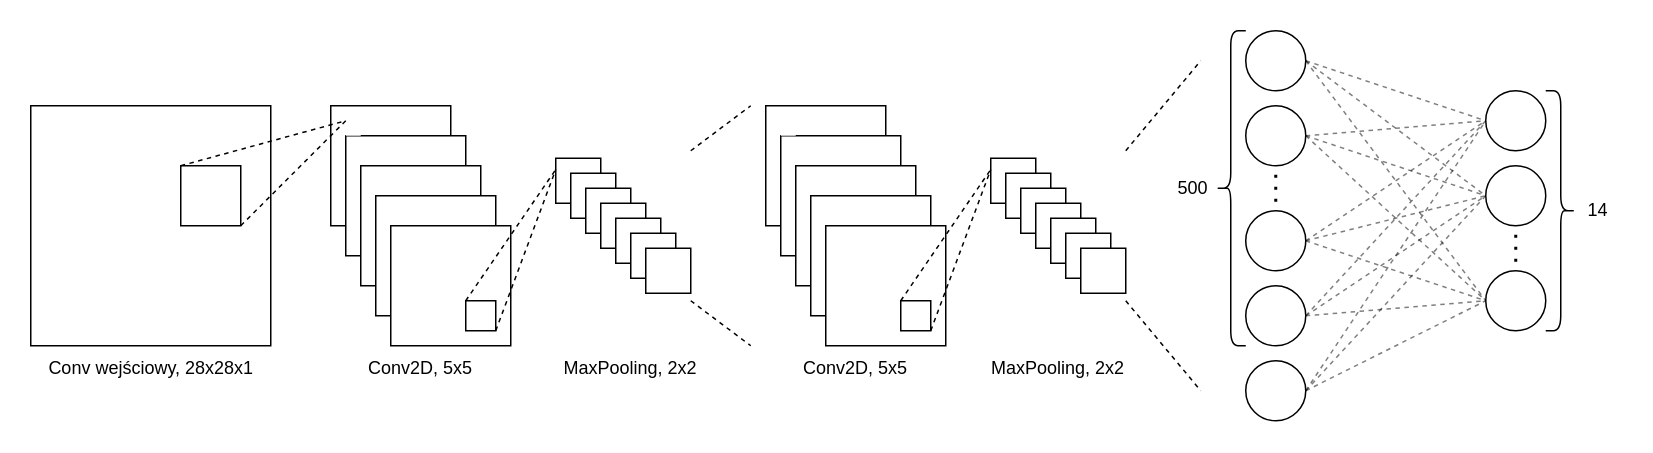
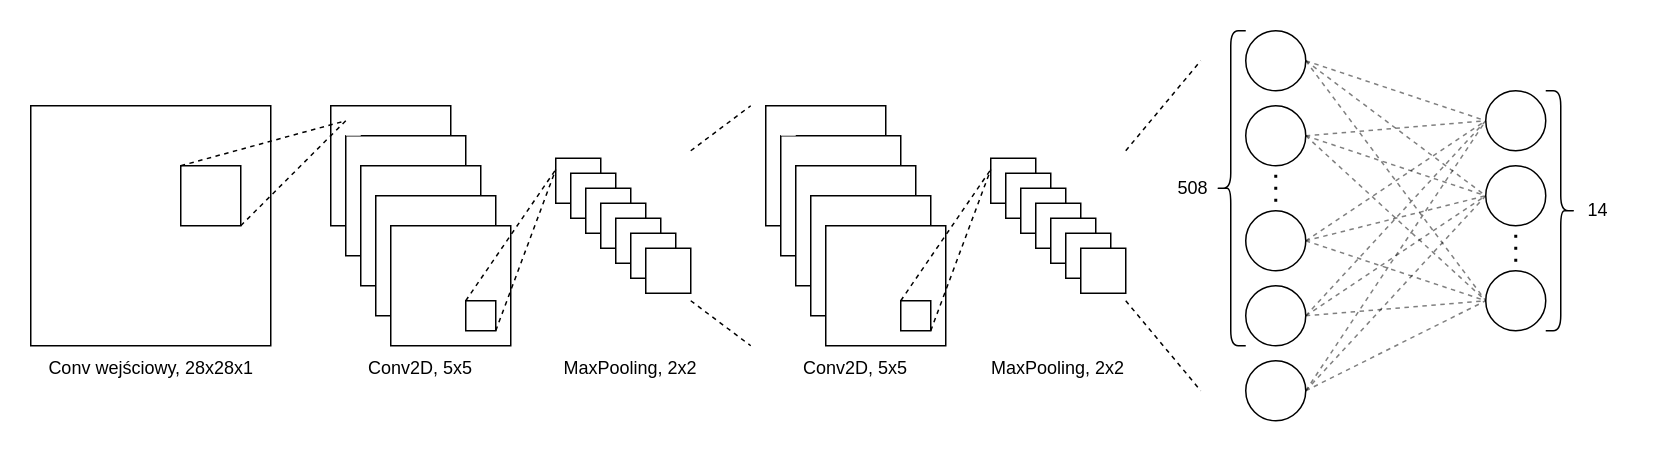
node "500": label "500" -> "508"
